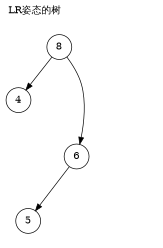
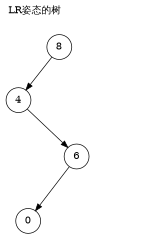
edge "8" -> "6": now "4" -> "6"
node "5": label "5" -> "0"
